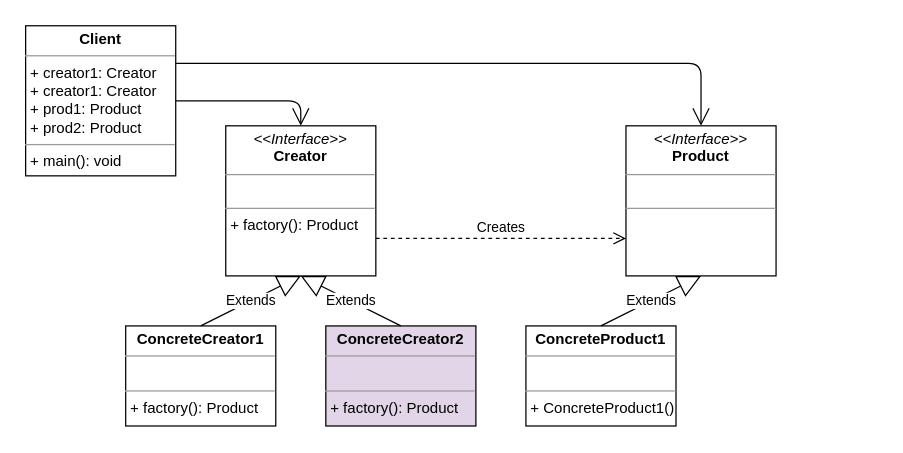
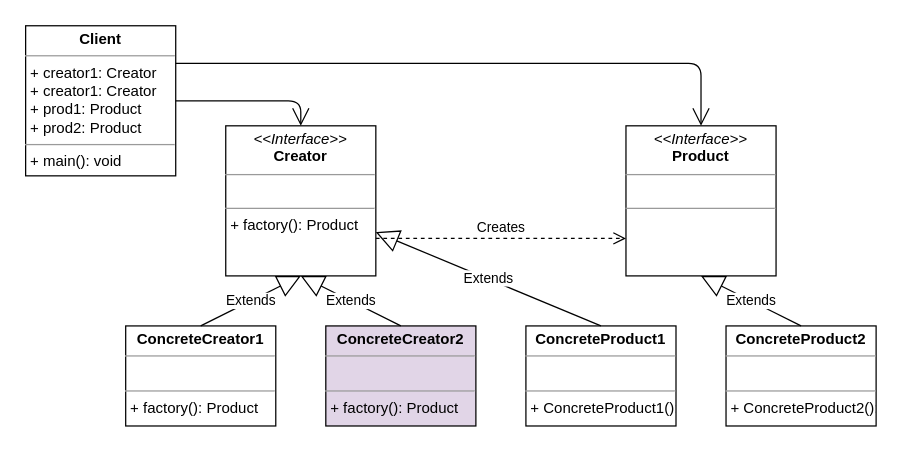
edge "ConcreteProduct1 + ConcreteProduct1():" -> "<<Interface>> Product": now "ConcreteProduct1 + ConcreteProduct1():" -> "<<Interface>> Creator + factory(): Product"
edge "ConcreteProduct2 + ConcreteProduct2():" -> "<<Interface>> Product": added, label "Extends"
node "ConcreteProduct2 + ConcreteProduct2():": added
